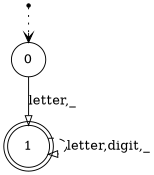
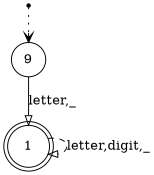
node "0": label "0" -> "9"
